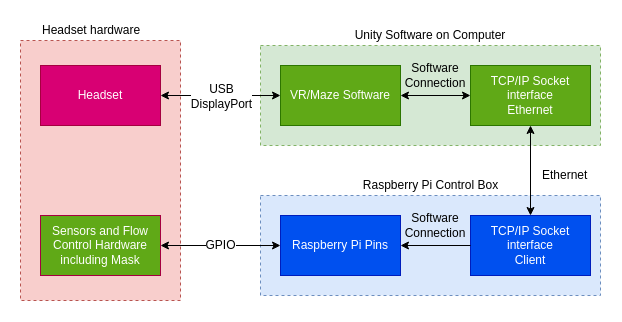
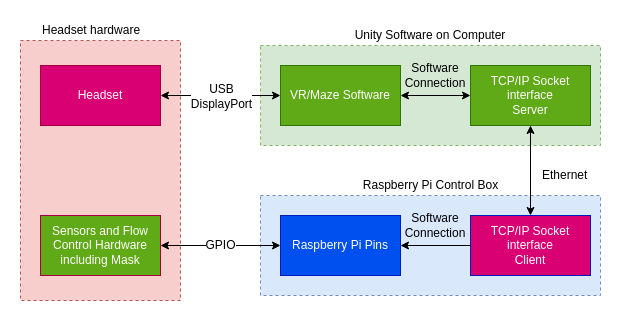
node "TCP/IP Socket interface Ethernet": label "TCP/IP Socket interface Ethernet" -> "TCP/IP Socket interface Server"
node "TCP/IP Socket interface Client": fillcolor #0050ef -> #d80073
